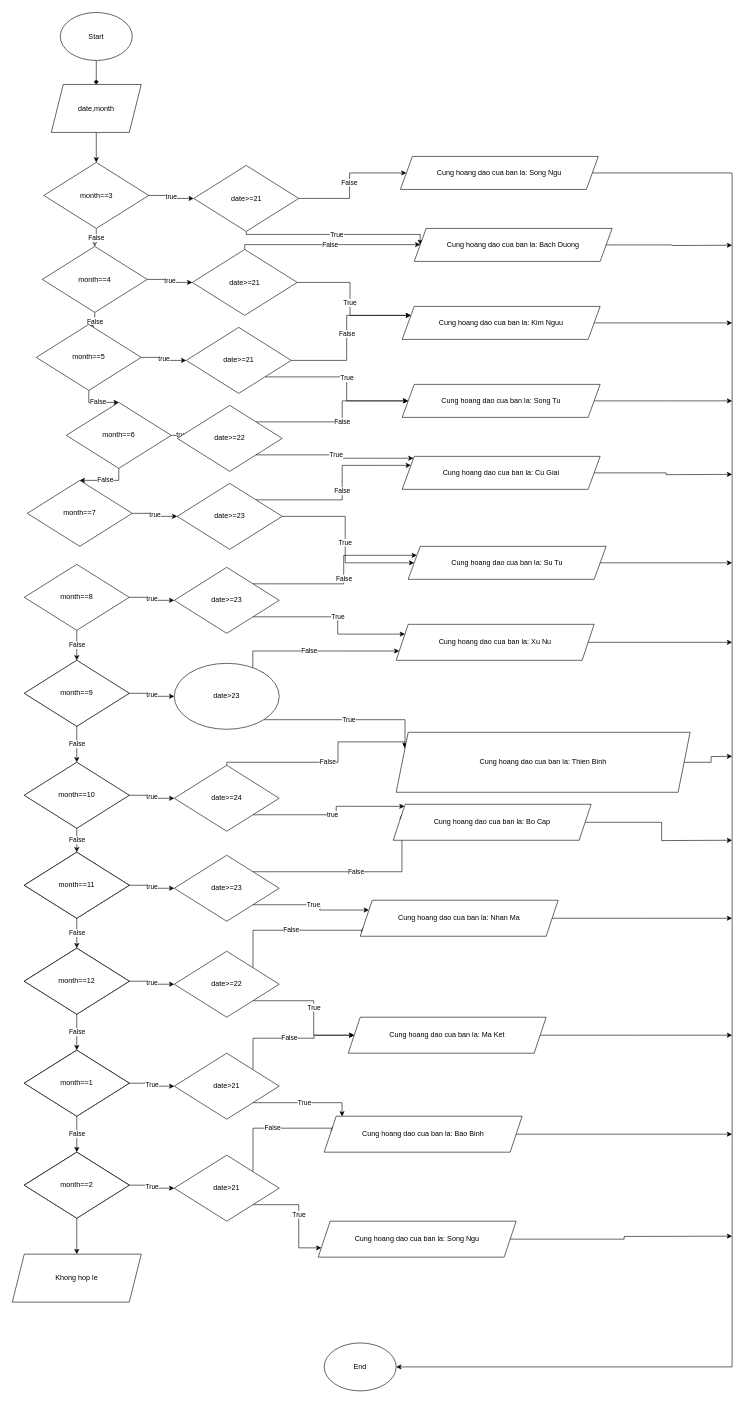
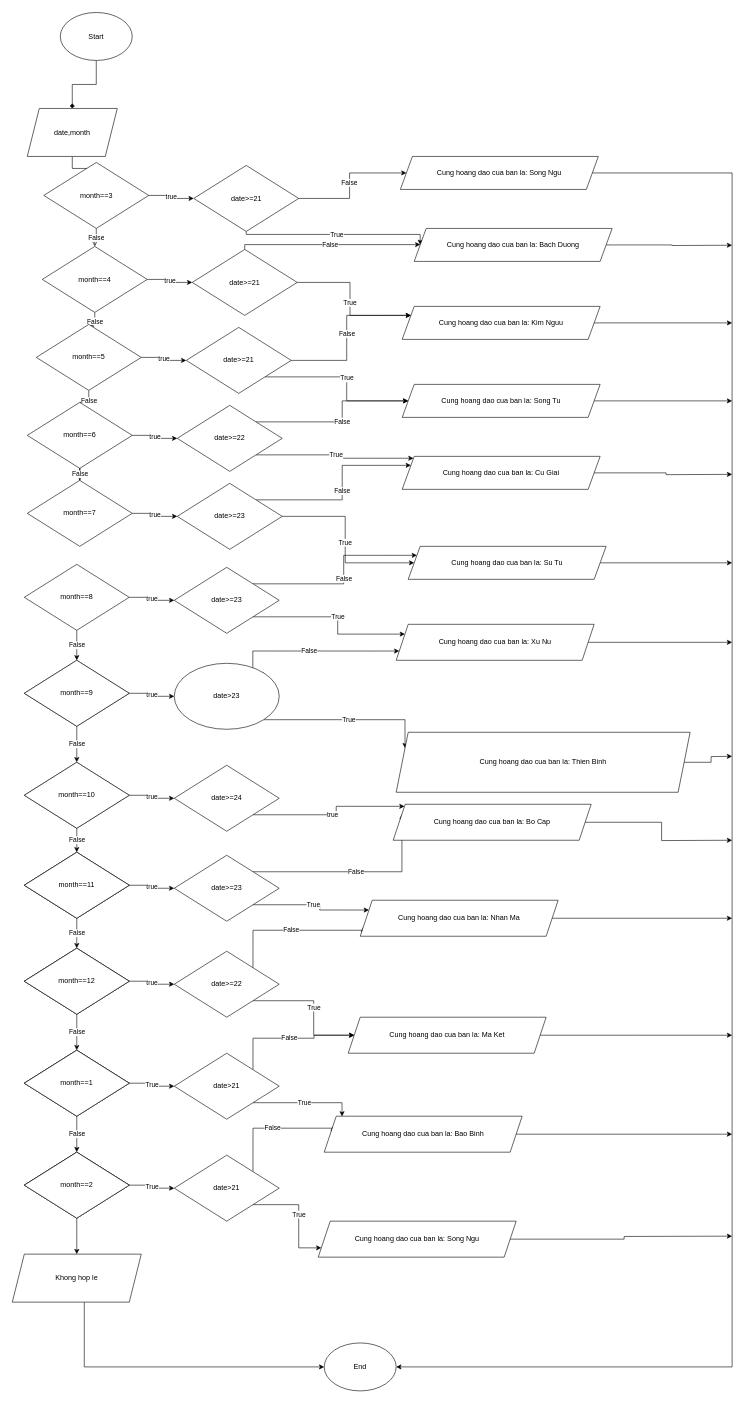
node "date,month": moved (96, 108) -> (72, 132)
node "month==6": moved (119, 435) -> (80, 435)
edge "date>=24" -> "Cung hoang dao cua ban la: Thien Binh": removed, label "False"
edge "Khong hop le" -> "End": added
